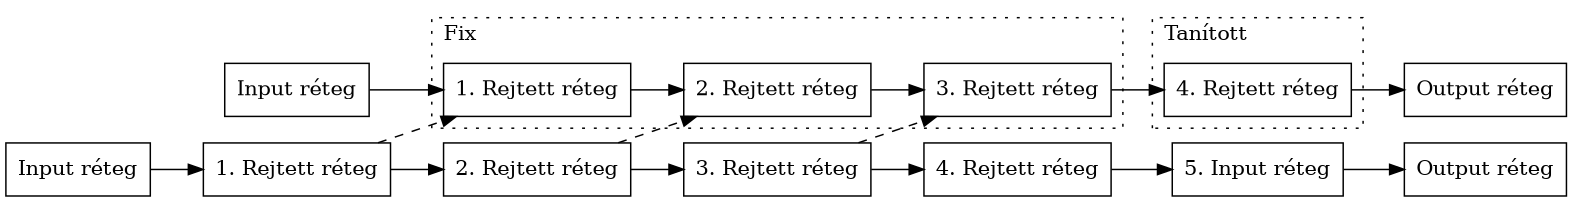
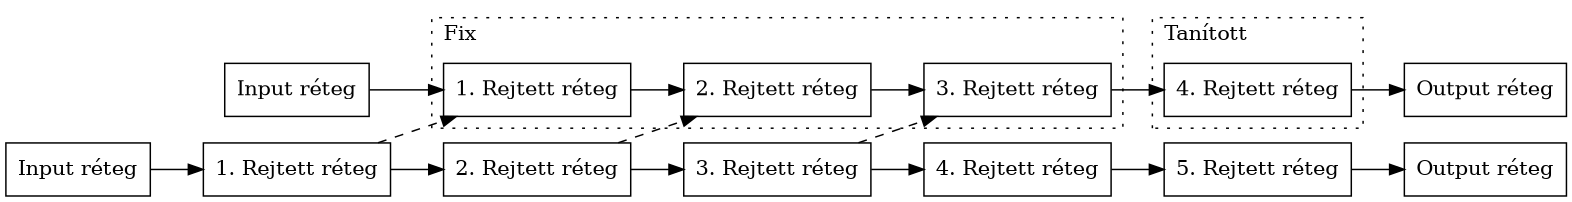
node "5. Input réteg": label "5. Input réteg" -> "5. Rejtett réteg"
